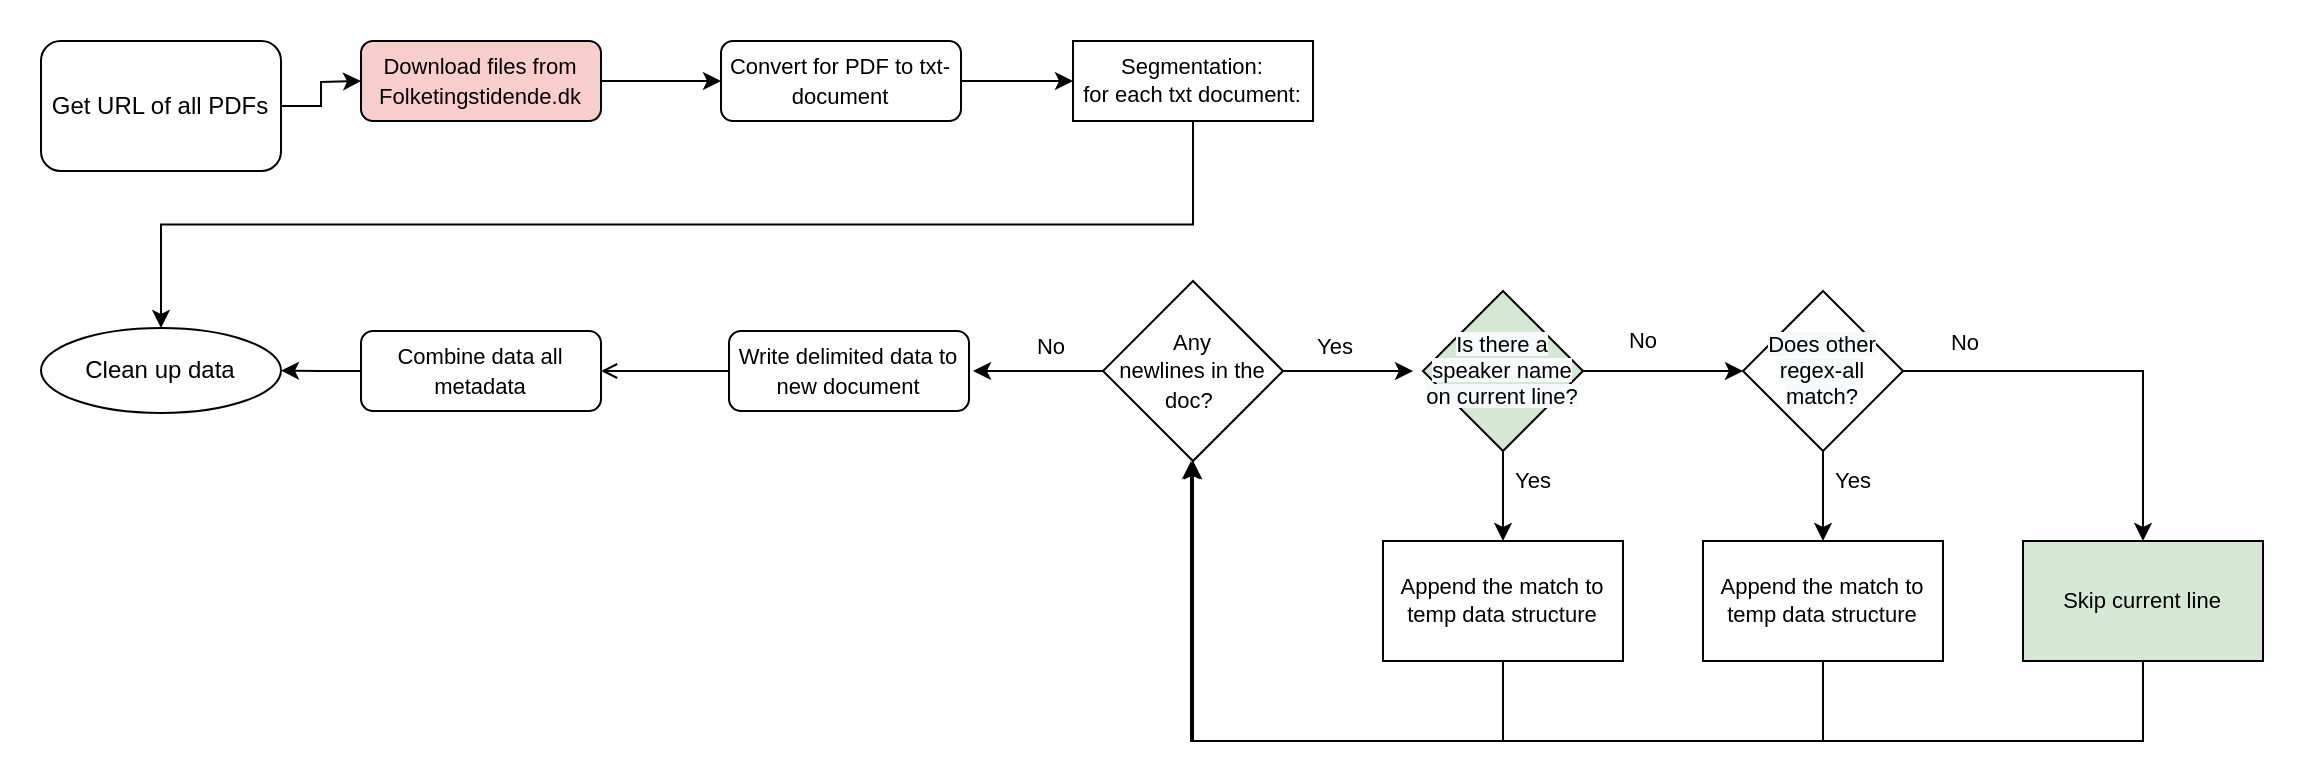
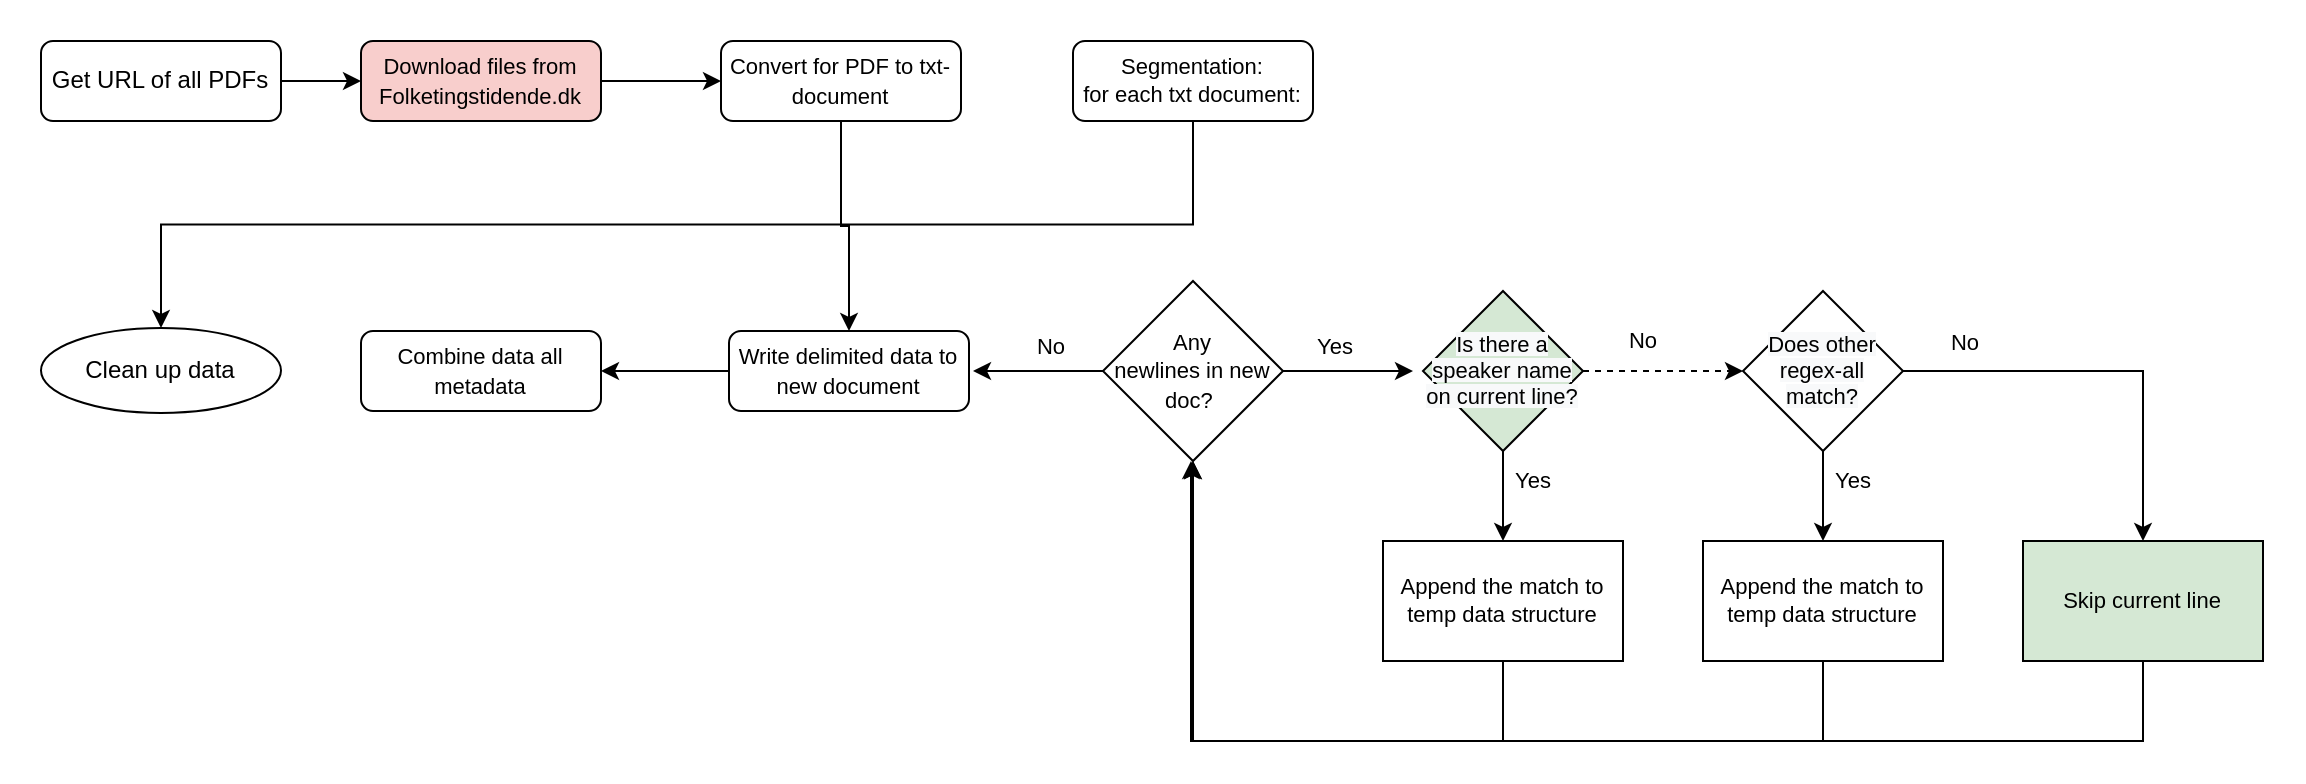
edge "Convert for PDF to txt-document" -> "Segmentation: for each txt document:": now "Convert for PDF to txt-document" -> "Write delimited data to new document"
node "Segmentation: for each txt document:": shape rectangle -> rounded rectangle
node "Get URL of all PDFs": size 240x130 -> 240x80
edge "Combine data all metadata" -> "Clean up data": removed
edge "Write delimited data to new document" -> "Combine data all metadata": arrowhead open -> classic
node "Any newlines in the doc?": label "Any newlines in the doc?" -> "Any newlines in new doc?"
edge "Is there a speaker name on current line?" -> "Does other regex-all match?": style solid -> dashed
